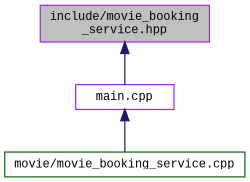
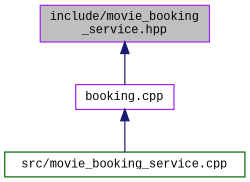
node "main.cpp": label "main.cpp" -> "booking.cpp"
node "movie/movie_booking_service.cpp": label "movie/movie_booking_service.cpp" -> "src/movie_booking_service.cpp"
